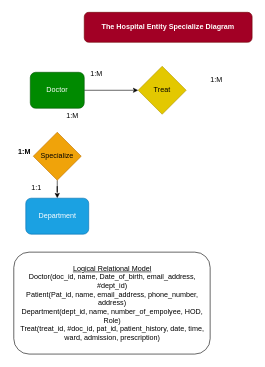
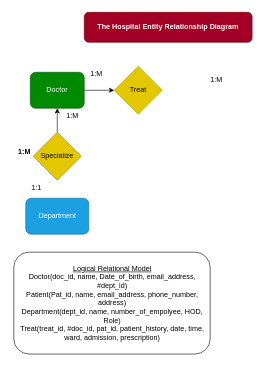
node "The Hospital Entity Specialize Diagram": label "The Hospital Entity Specialize Diagram" -> "The Hospital Entity Relationship Diagram"
node "Treat": moved (162, 90) -> (138, 90)
node "Specialize": fillcolor #f0a30a -> #e3c800
edge "Specialize" -> "Department": now "Specialize" -> "Doctor"
